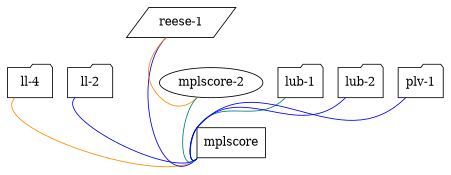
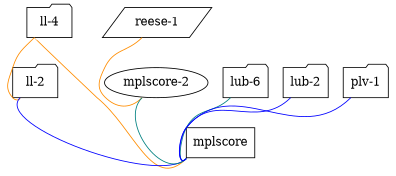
edge "ll-4" -- "ll-2": added
node "lub-1": label "lub-1" -> "lub-6"
edge "reese-1" -- "mplscore": removed
